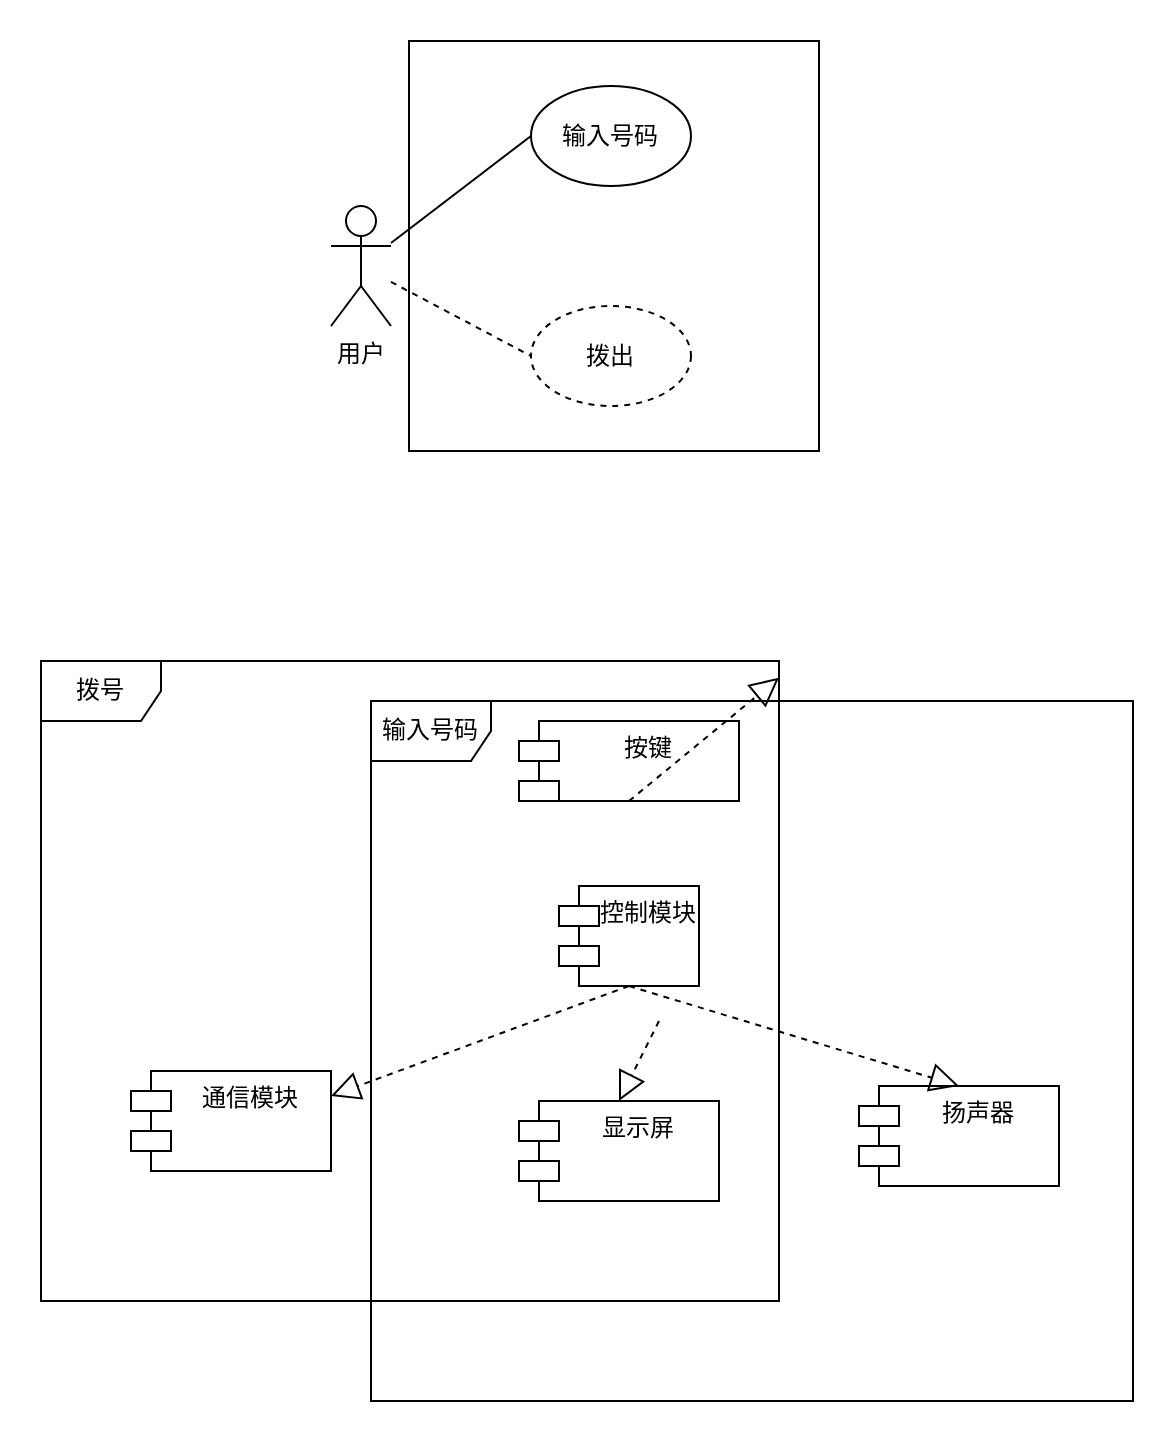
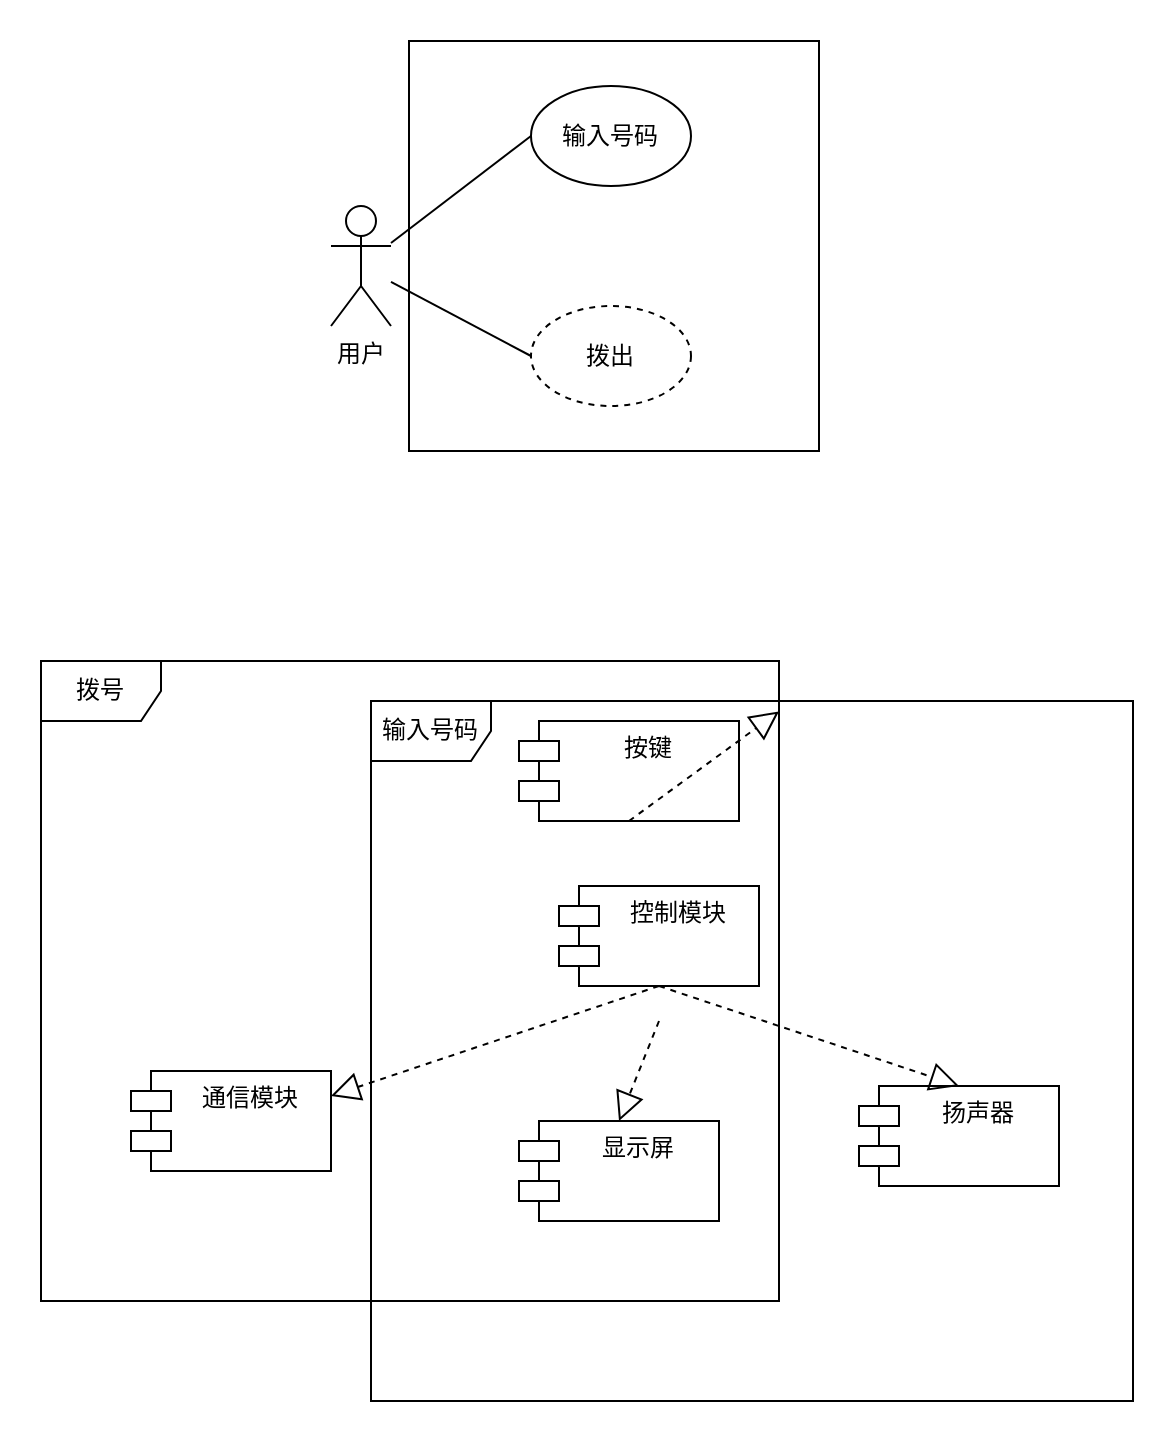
edge "用户" -- "拨出": style dashed -> solid
node "按键": size 220x80 -> 220x100
node "控制模块": size 140x100 -> 200x100
node "显示屏": moved (619, 1151) -> (619, 1171)
